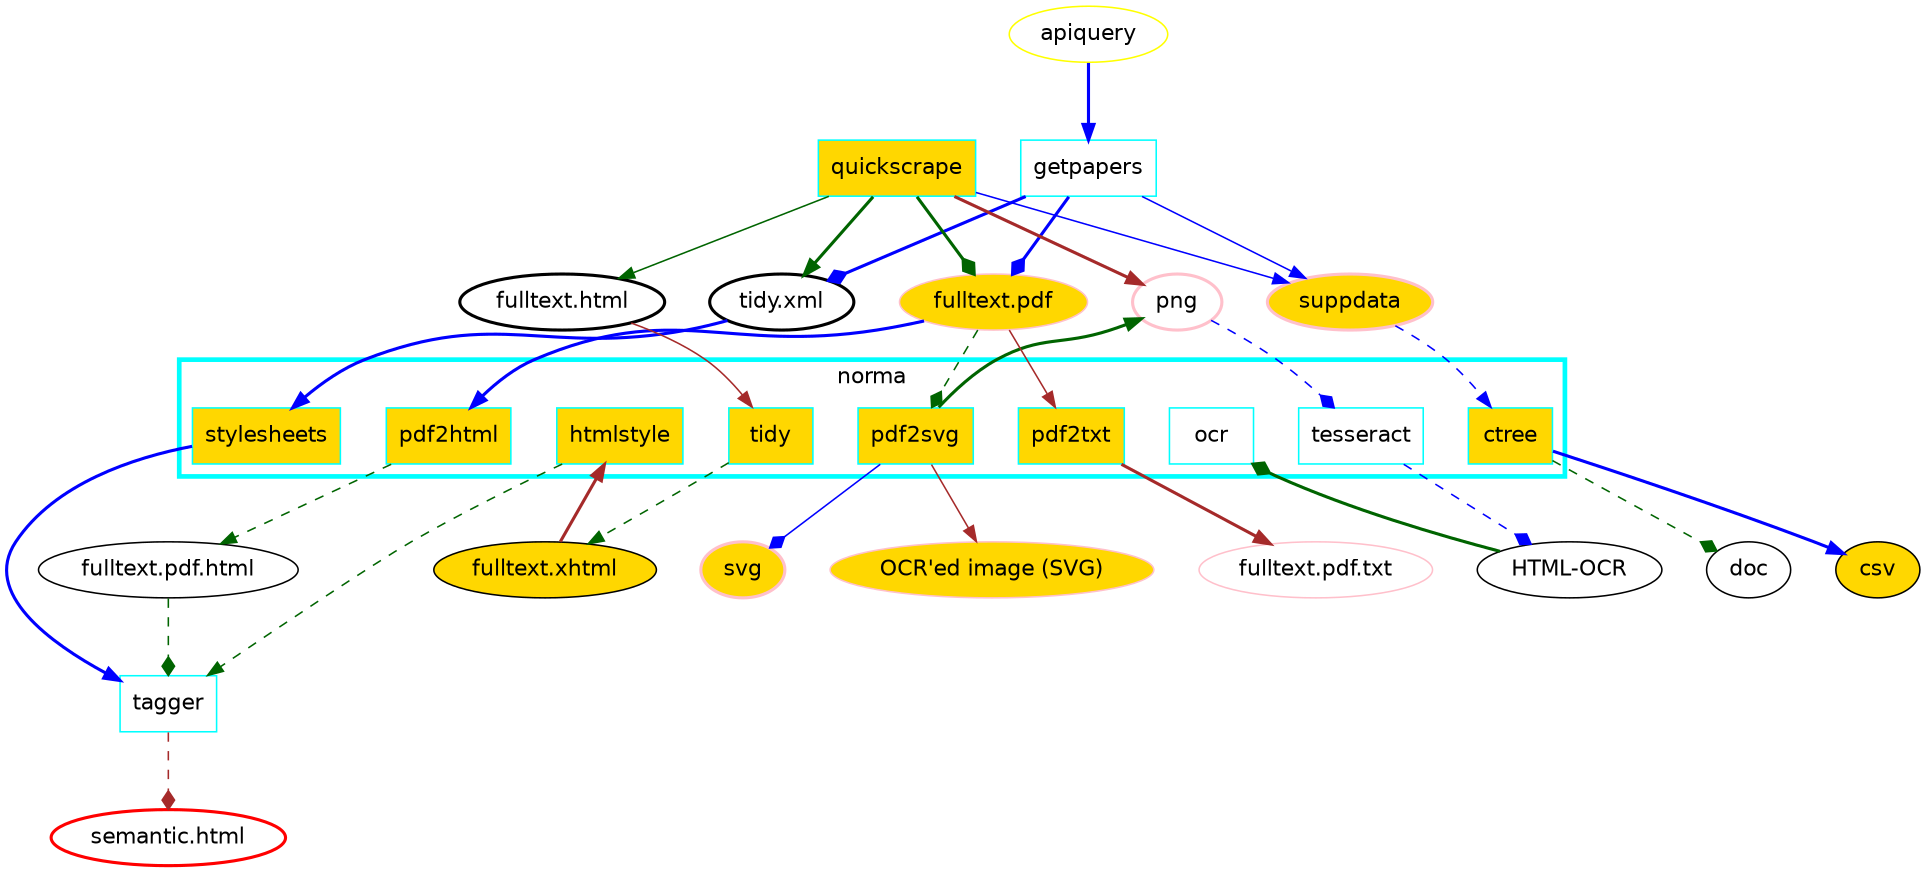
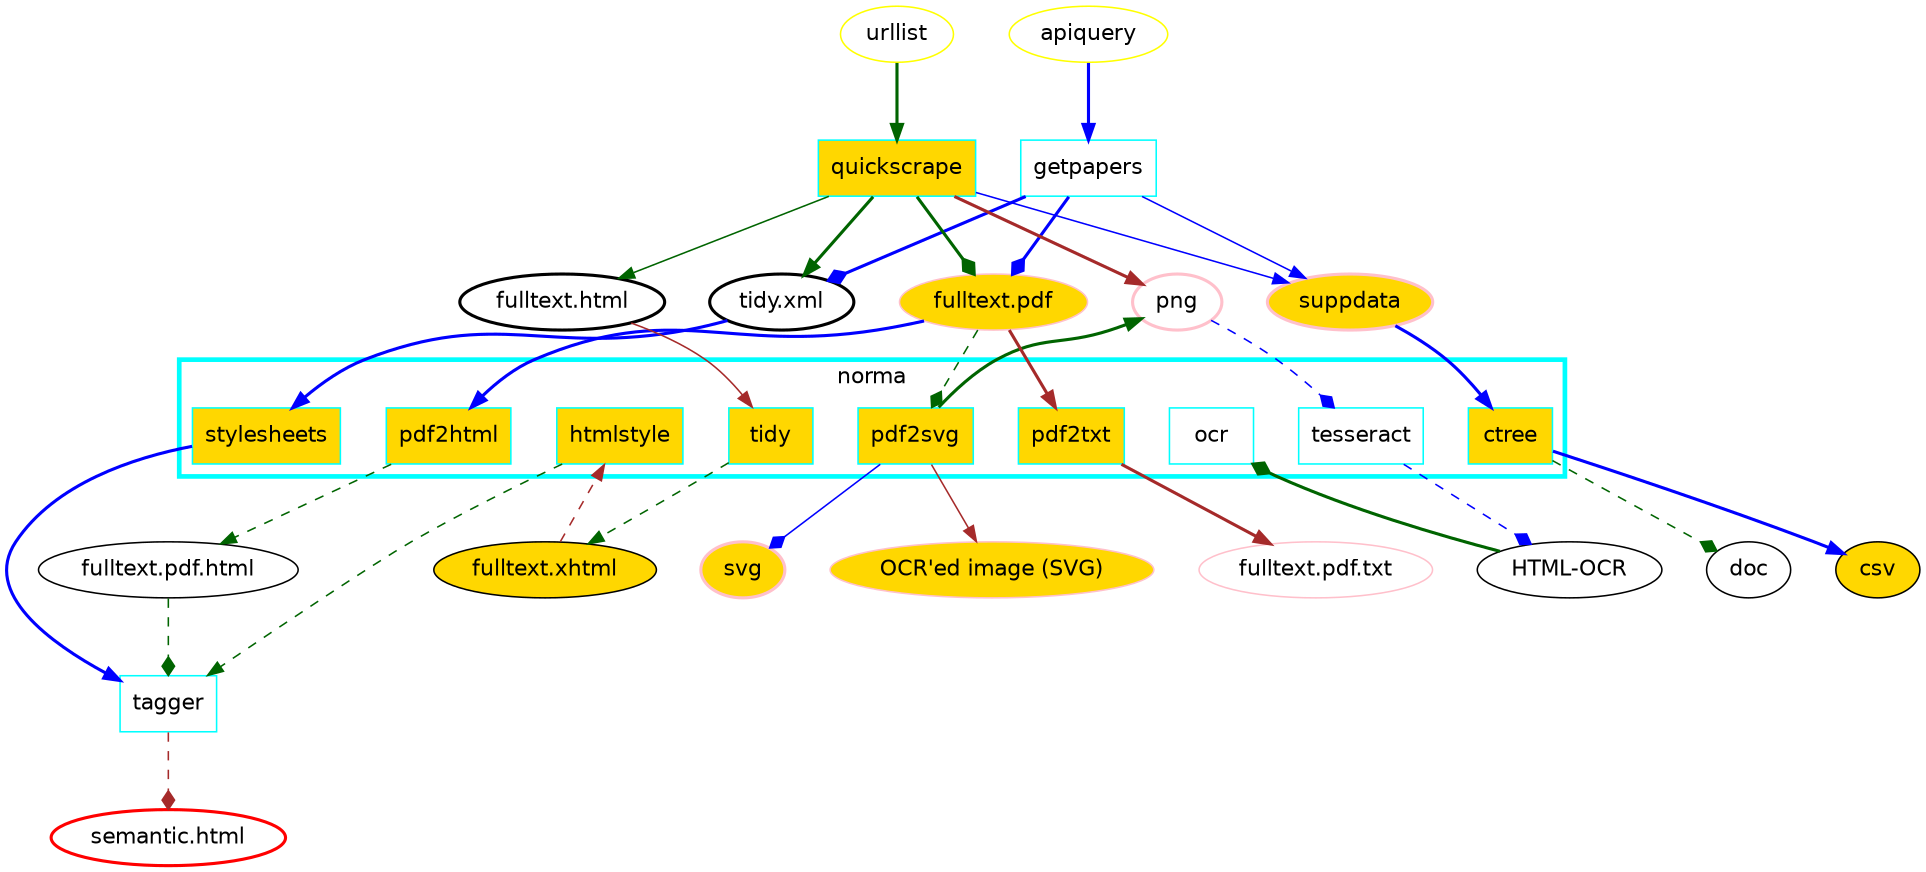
node "urllist": added
edge "suppdata" -> "ctree": style dashed -> bold
edge "fulltext.pdf" -> "pdf2txt": style solid -> bold
edge "fulltext.xhtml" -> "htmlstyle": style bold -> dashed
